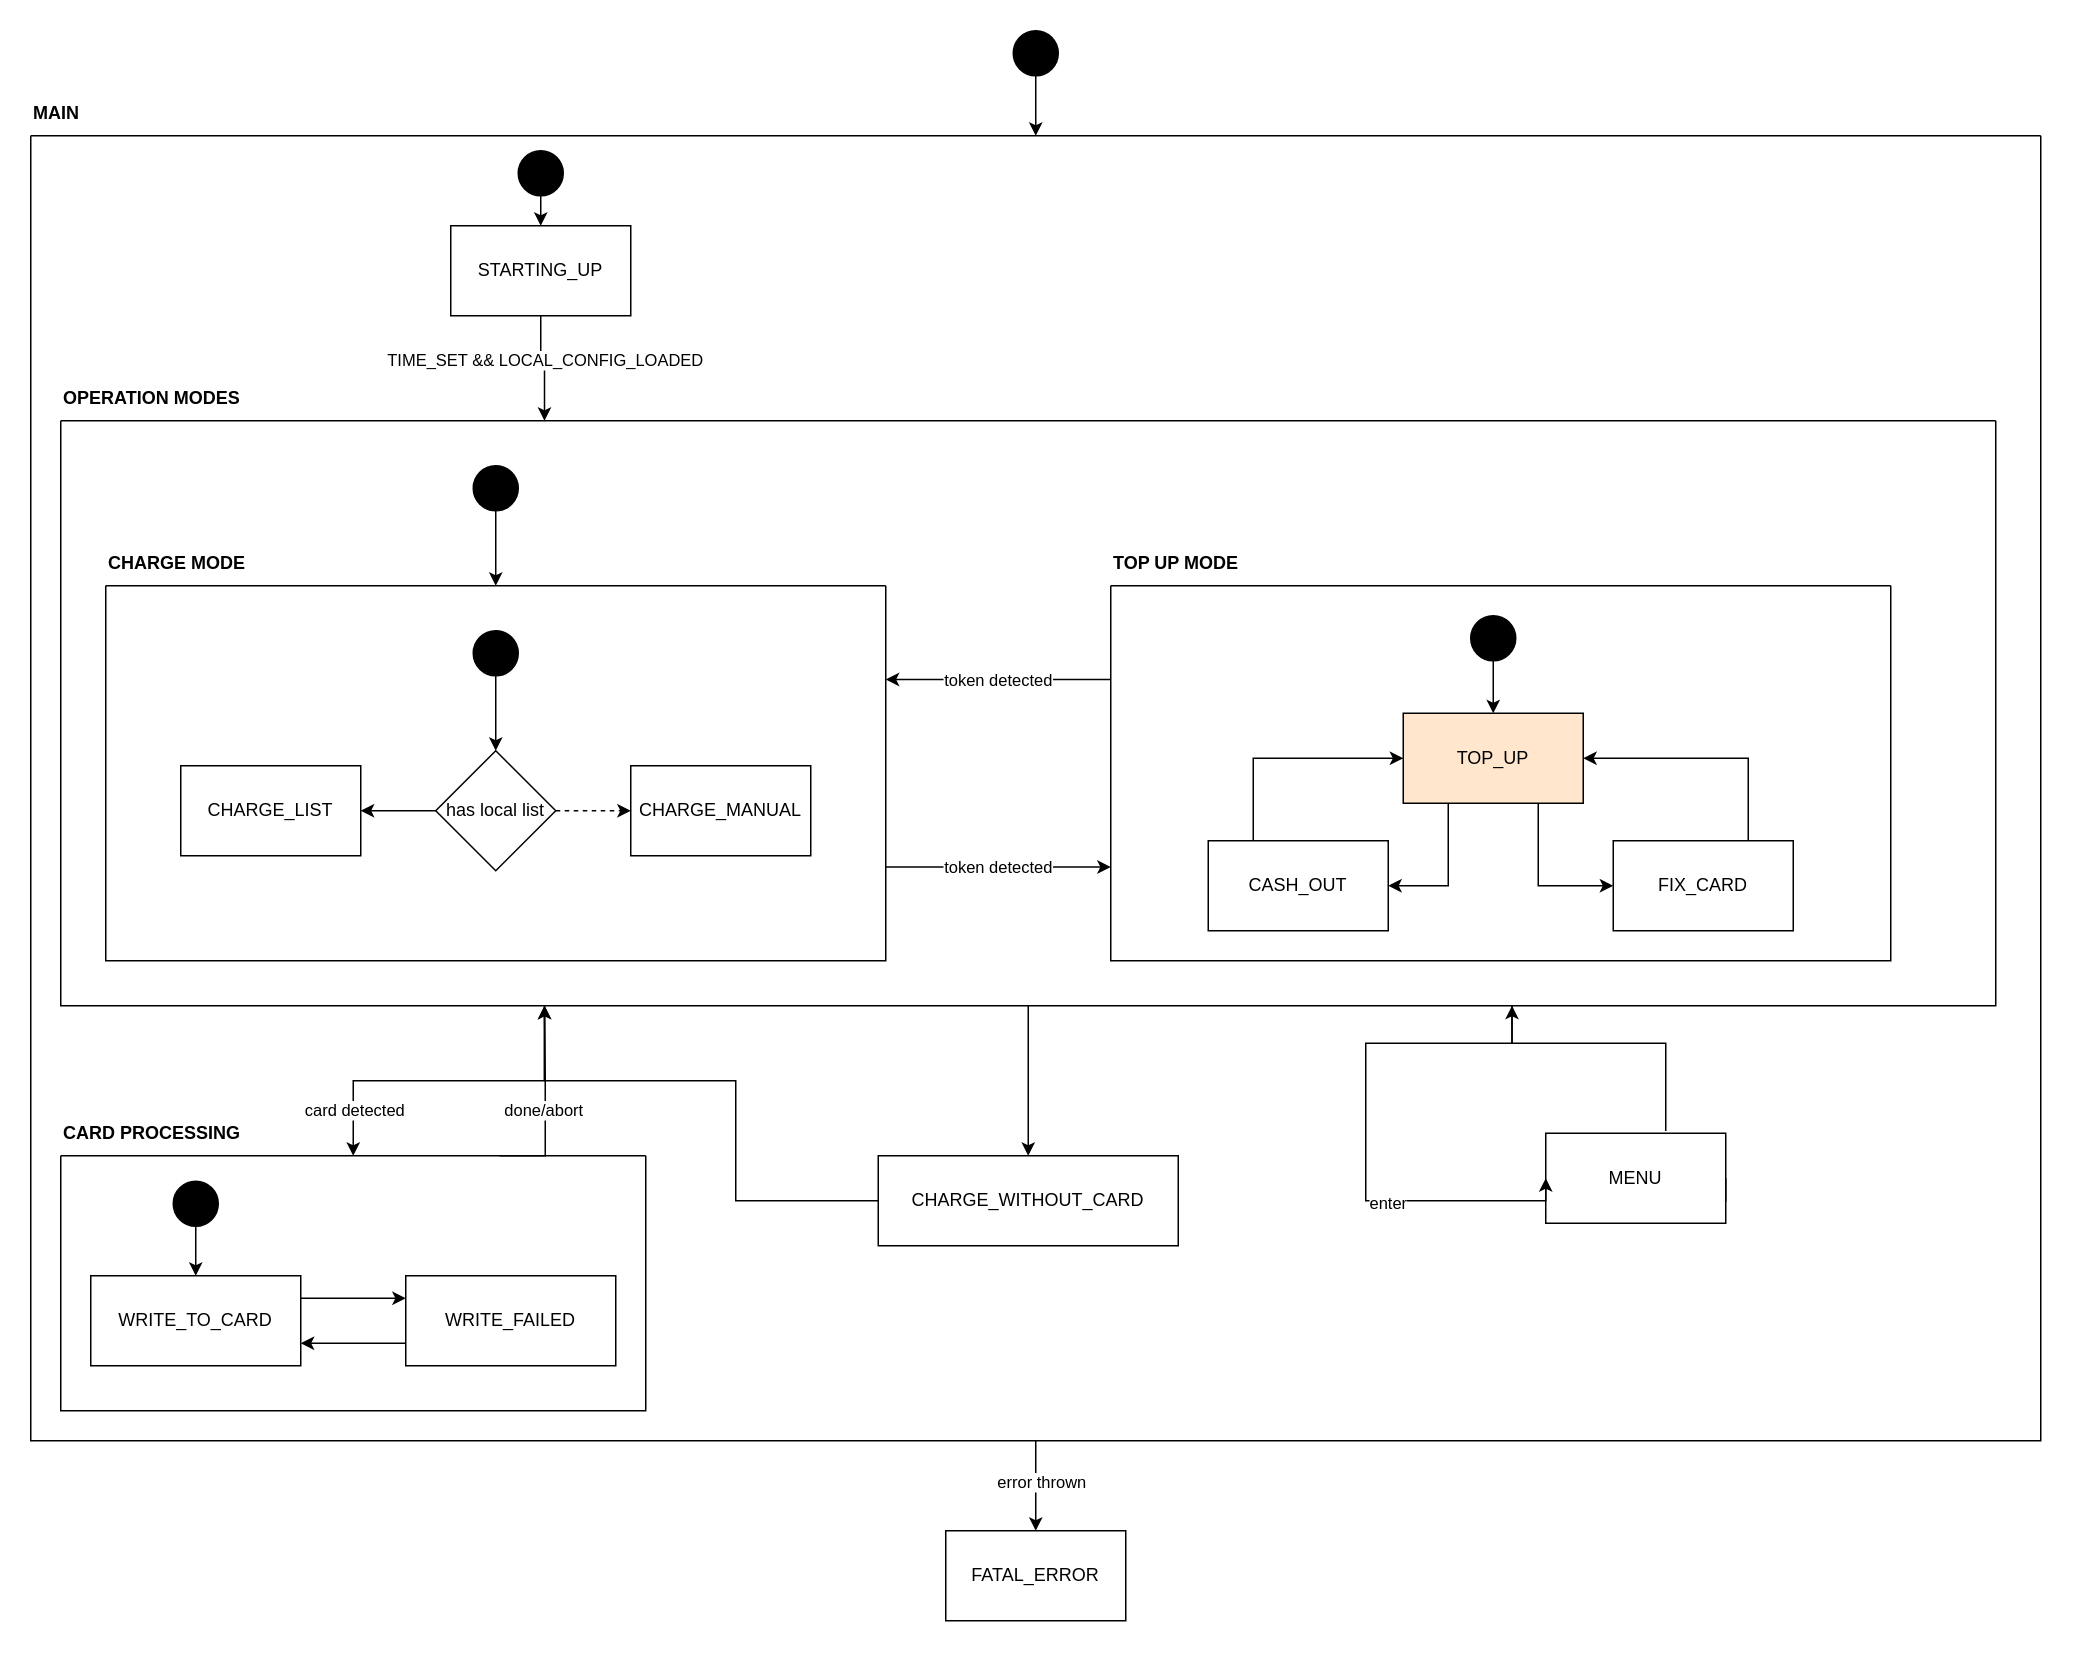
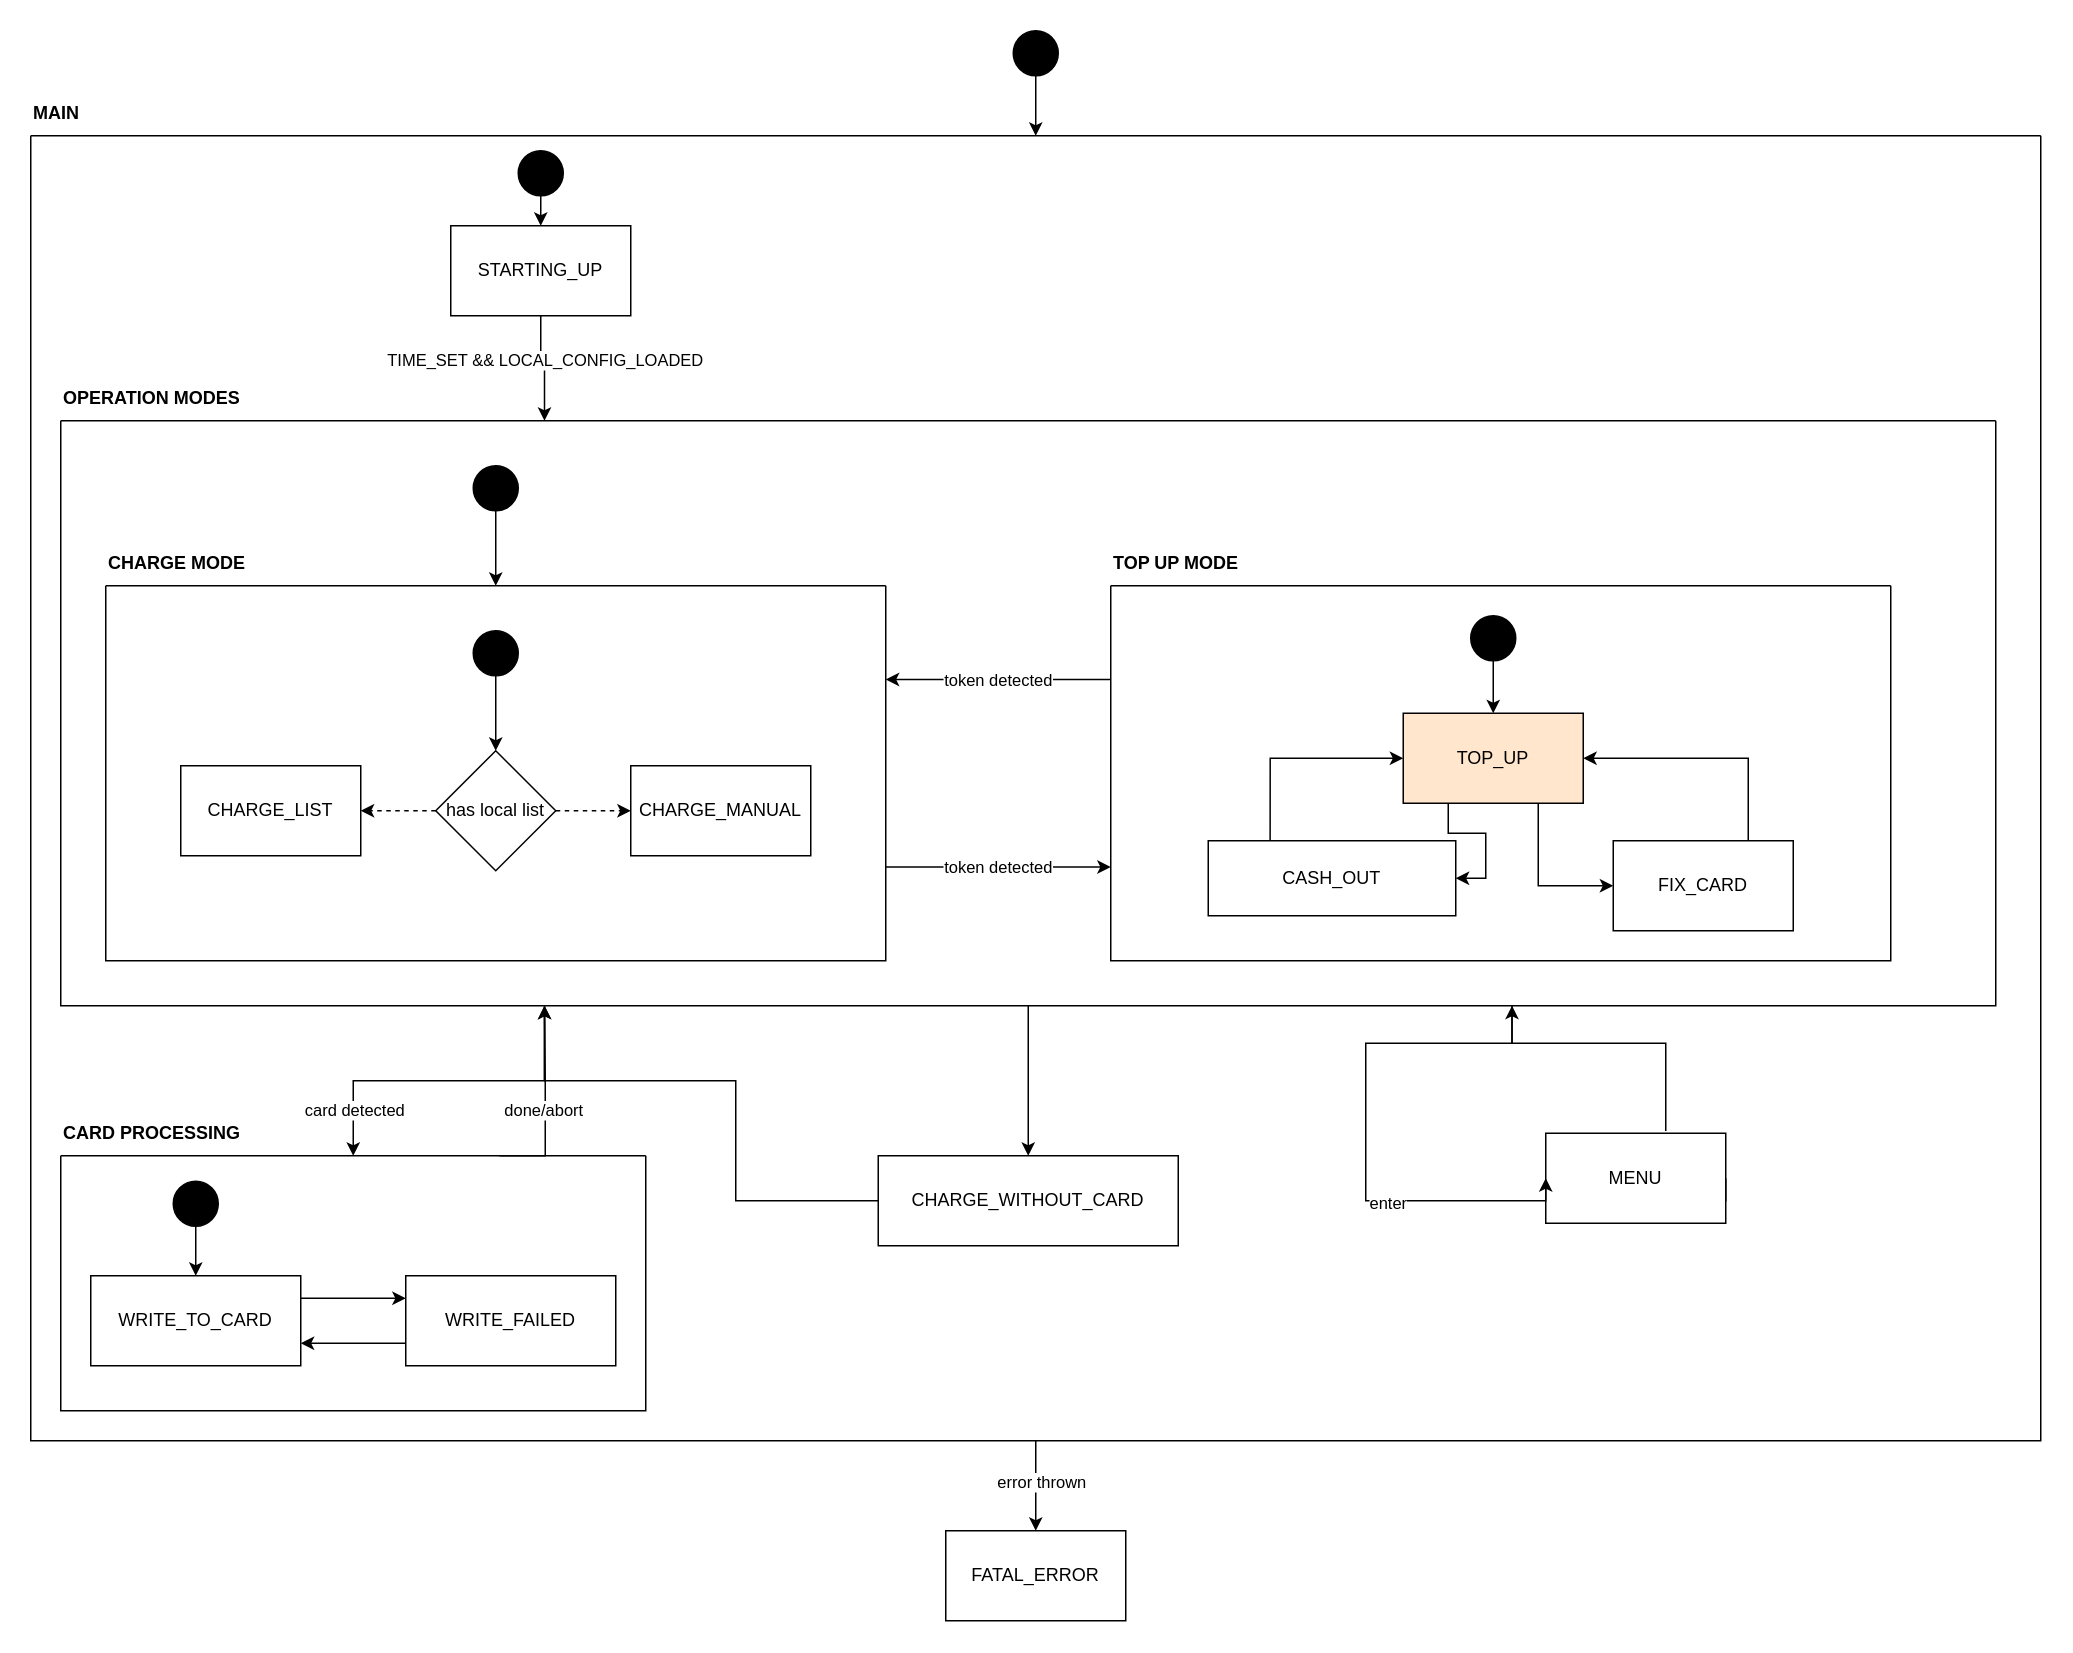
edge "has local list" -> "CHARGE_LIST": style solid -> dashed
node "CASH_OUT": size 180x90 -> 248x75
